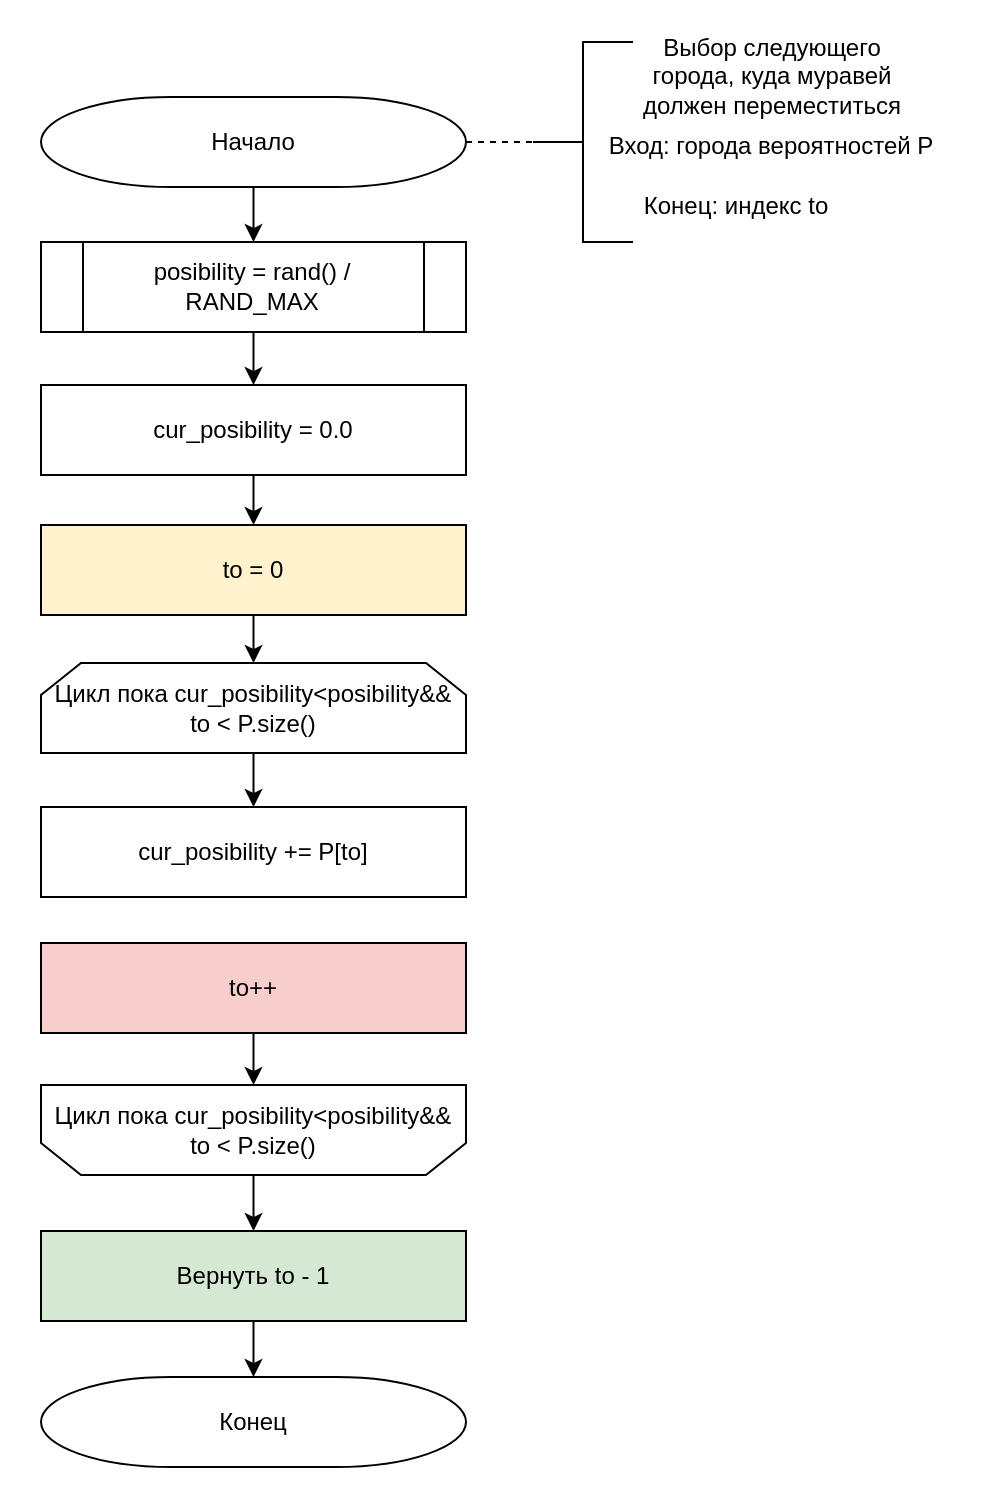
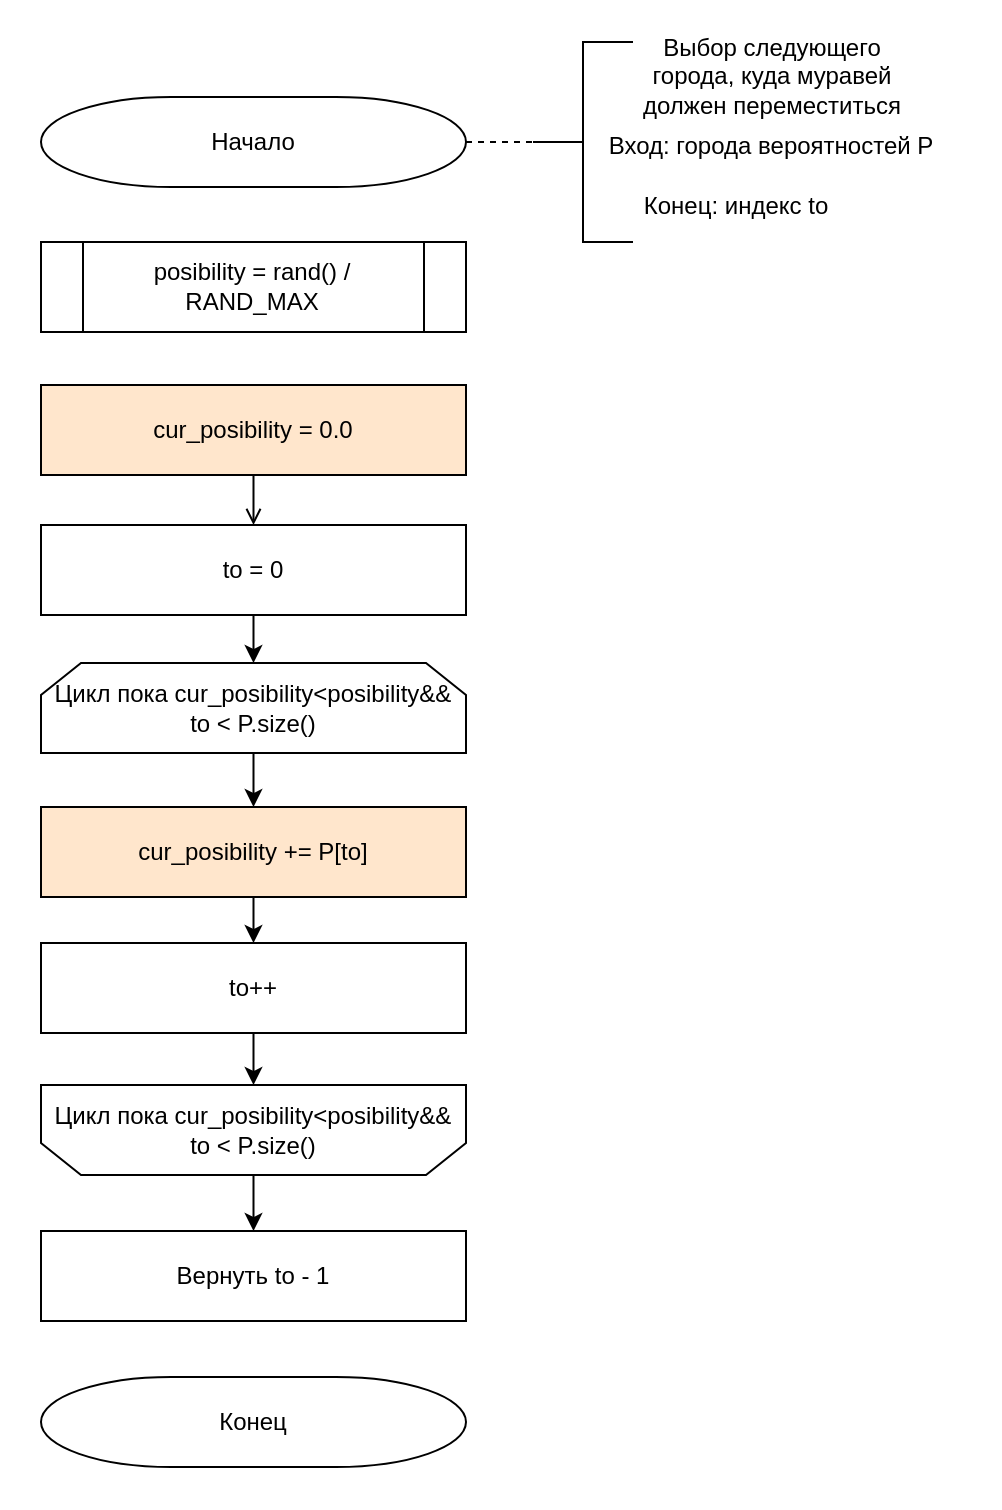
edge "Начало" -> "posibility = rand() / RAND_MAX": removed
edge "posibility = rand() / RAND_MAX" -> "cur_posibility = 0.0": removed
node "cur_posibility = 0.0": fillcolor #ffffff -> #ffe6cc
edge "cur_posibility = 0.0" -> "to = 0": arrowhead classic -> open
node "to = 0": fillcolor #fff2cc -> #ffffff
node "cur_posibility += P[to]": fillcolor #ffffff -> #ffe6cc
edge "cur_posibility += P[to]" -> "to++": added
node "to++": fillcolor #f8cecc -> #ffffff
node "Вернуть tо - 1": fillcolor #d5e8d4 -> #ffffff
edge "Вернуть tо - 1" -> "Конец": removed
